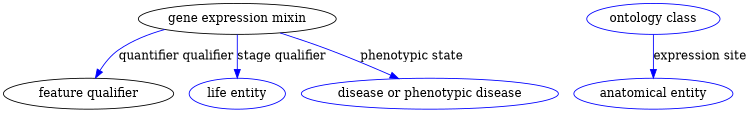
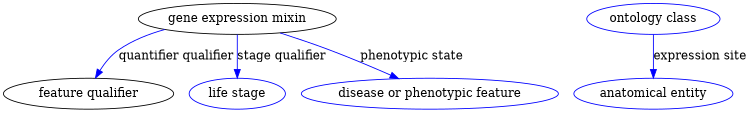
node "life entity": label "life entity" -> "life stage"
node "disease or phenotypic disease": label "disease or phenotypic disease" -> "disease or phenotypic feature"
